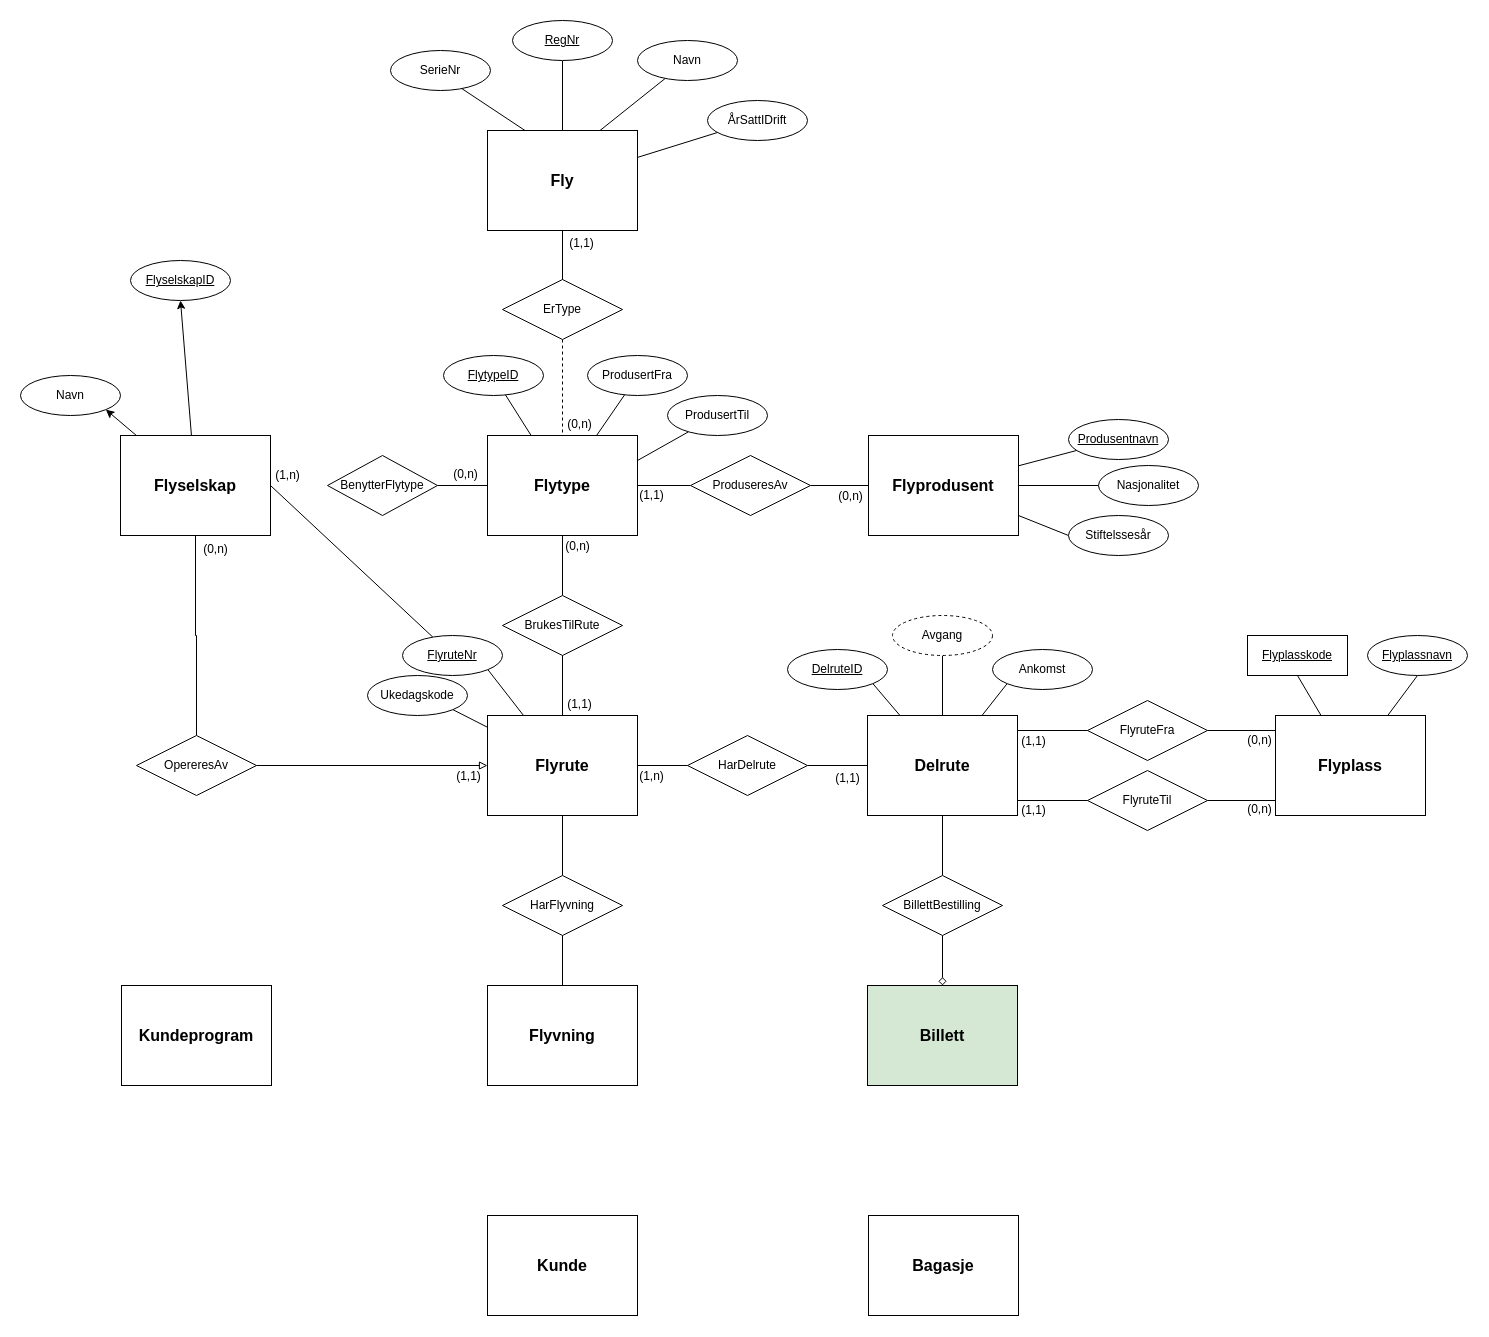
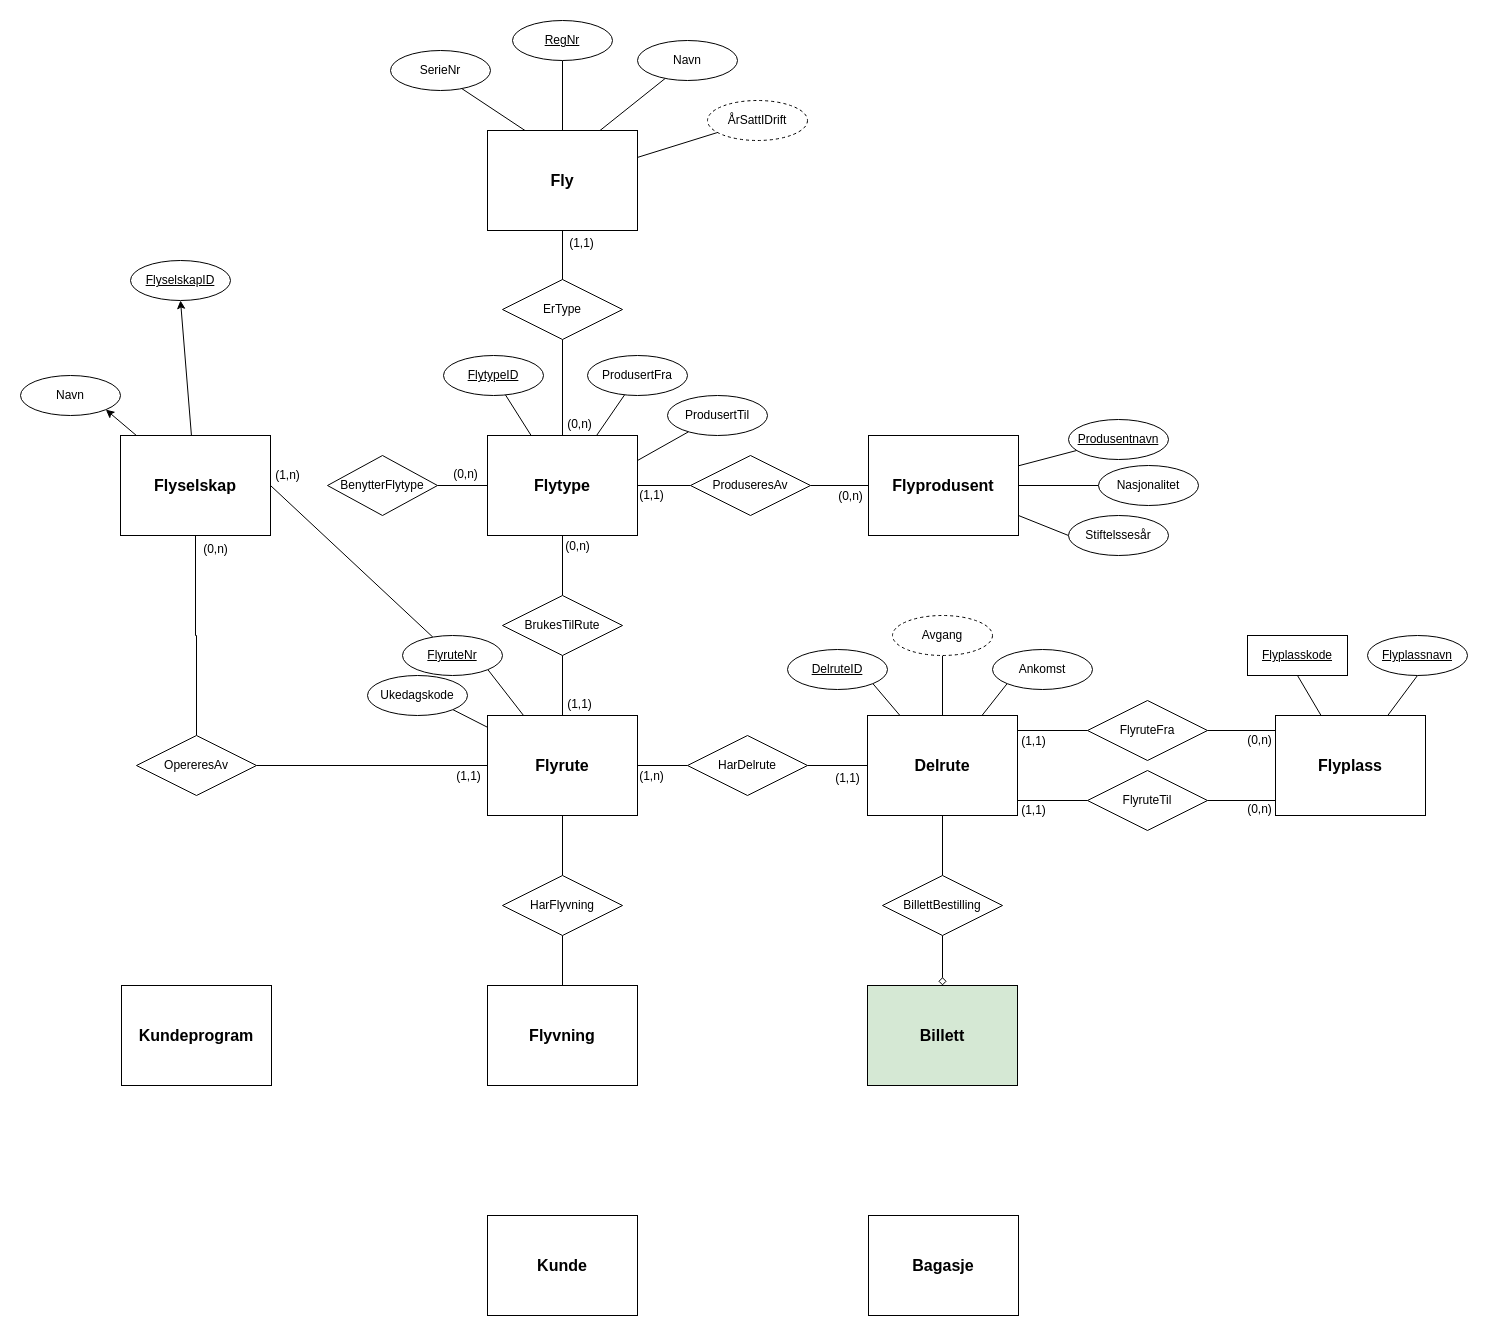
node "ÅrSattIDrift": style solid -> dashed
edge "ErType" -- "Flytype": style dashed -> solid
edge "OpereresAv" -> "Flyrute": arrowhead block -> none
